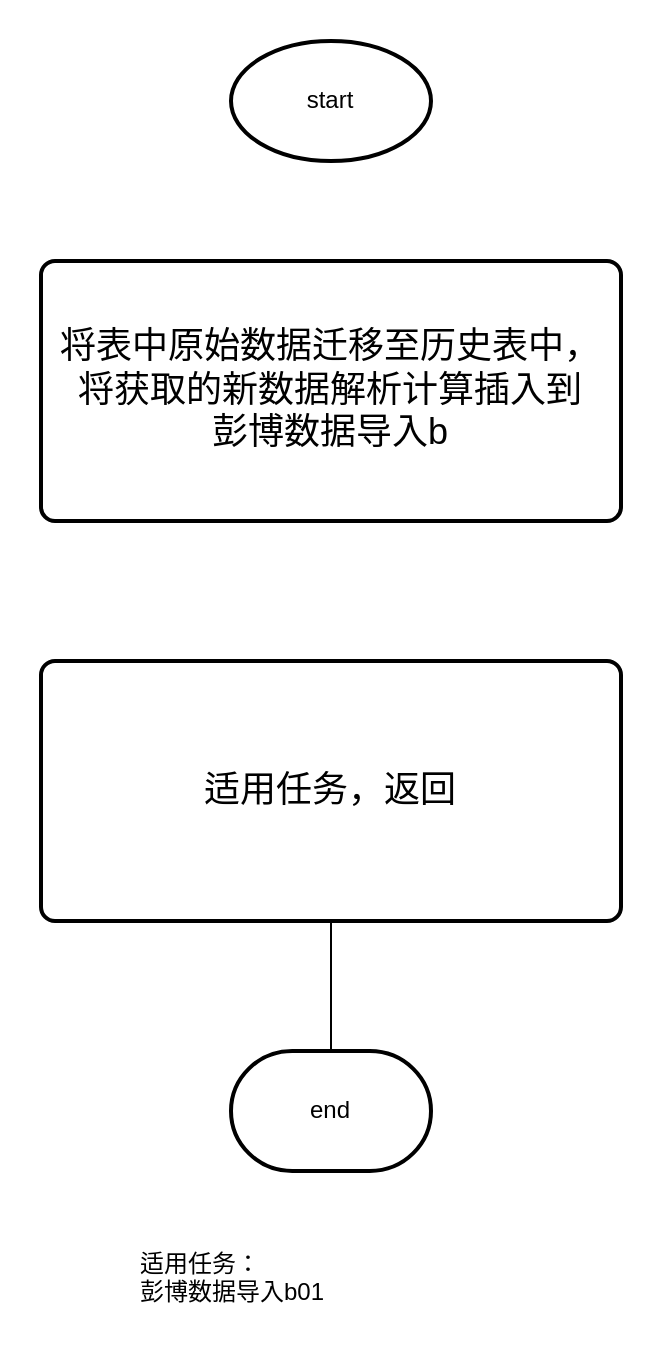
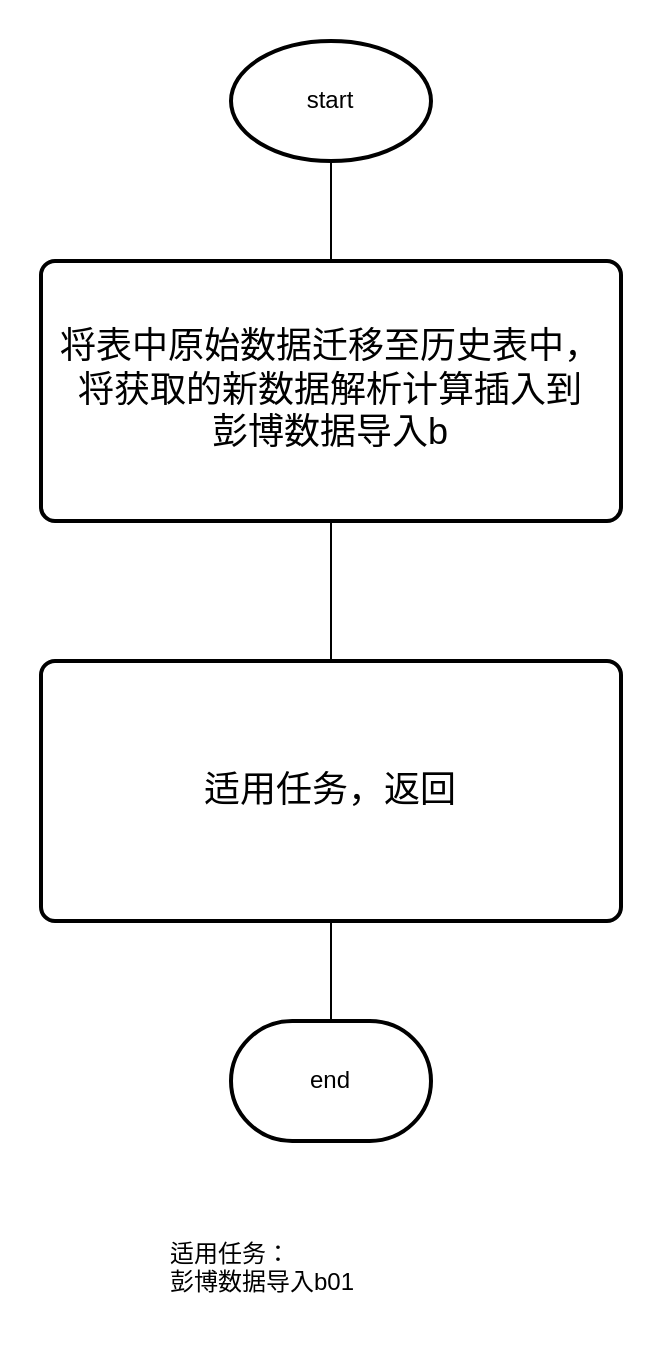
edge "start" -- "将表中原始数据迁移至历史表中， 将获取的新数据解析计算插入到 彭博数据导入b": added
edge "将表中原始数据迁移至历史表中， 将获取的新数据解析计算插入到 彭博数据导入b" -- "适用任务，返回": added
node "end": moved (331, 1111) -> (331, 1081)
node "适用任务： 彭博数据导入b01": moved (247, 1275) -> (277, 1265)
